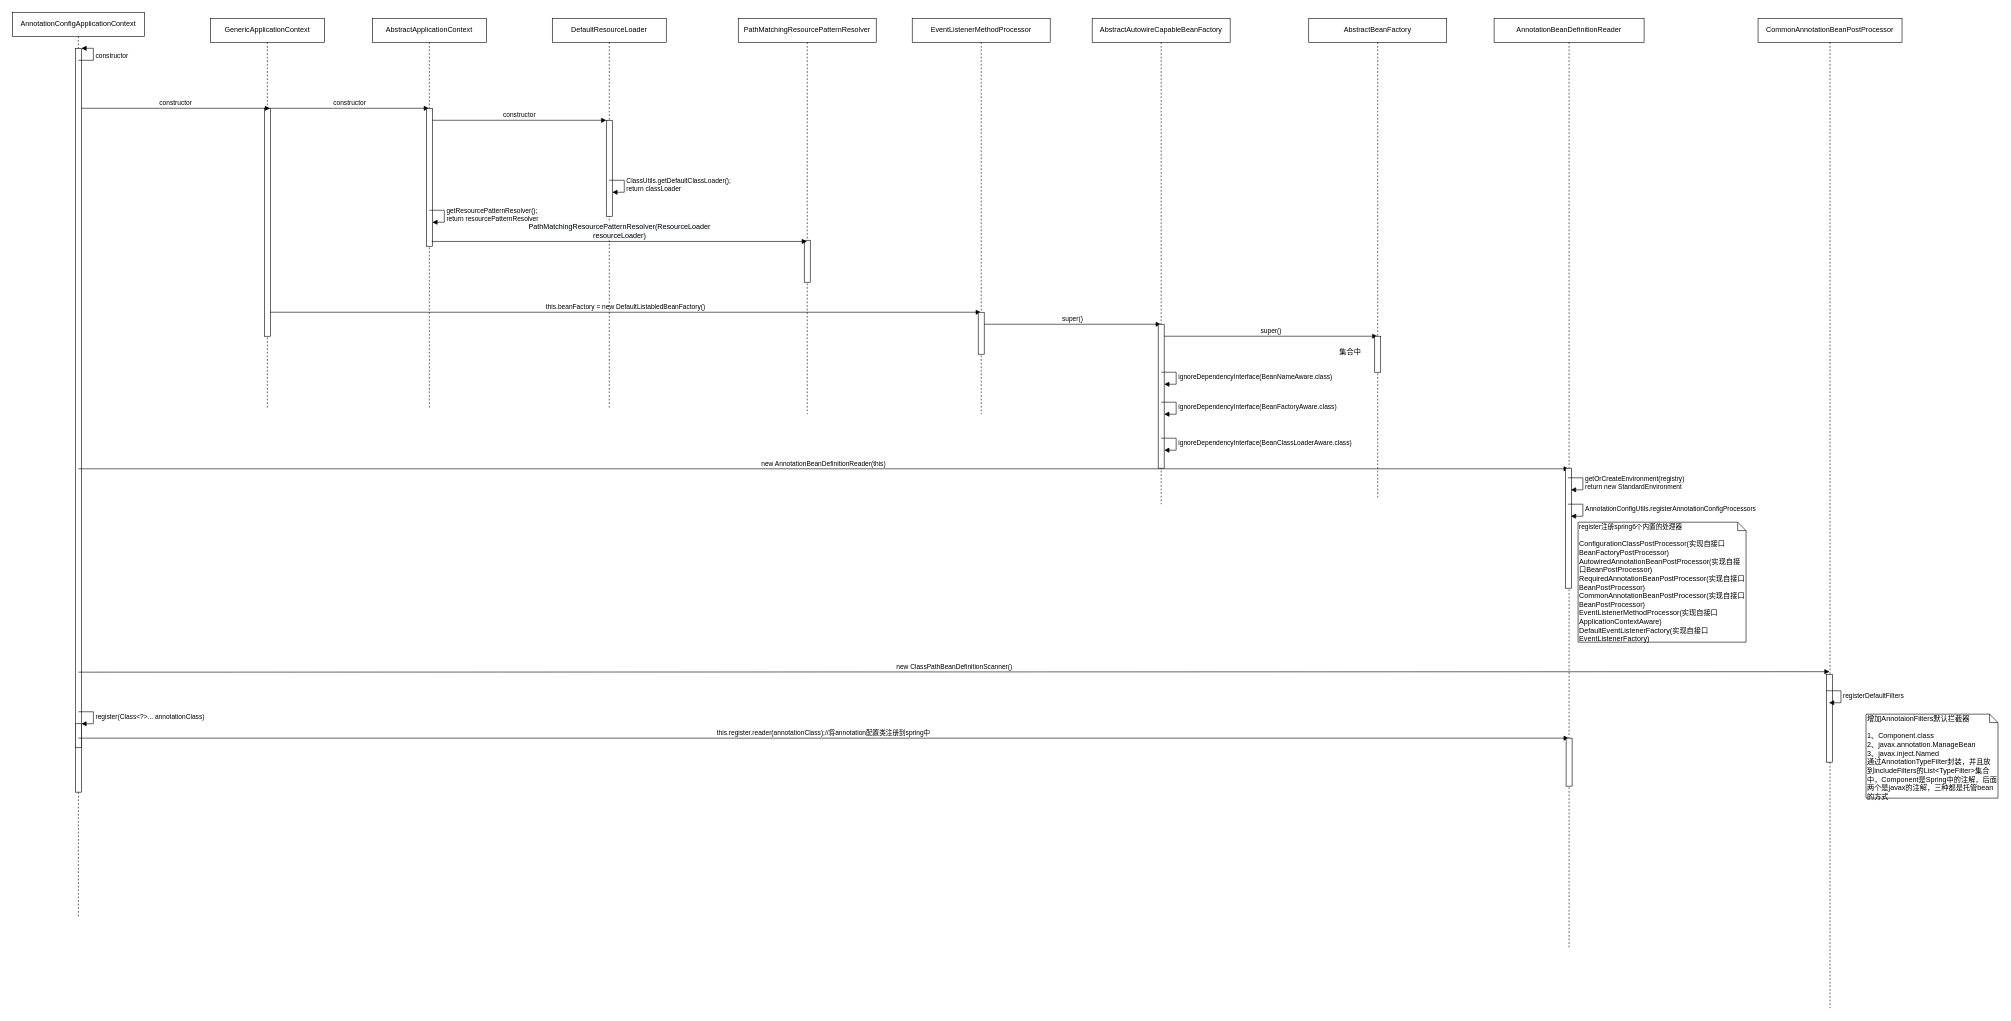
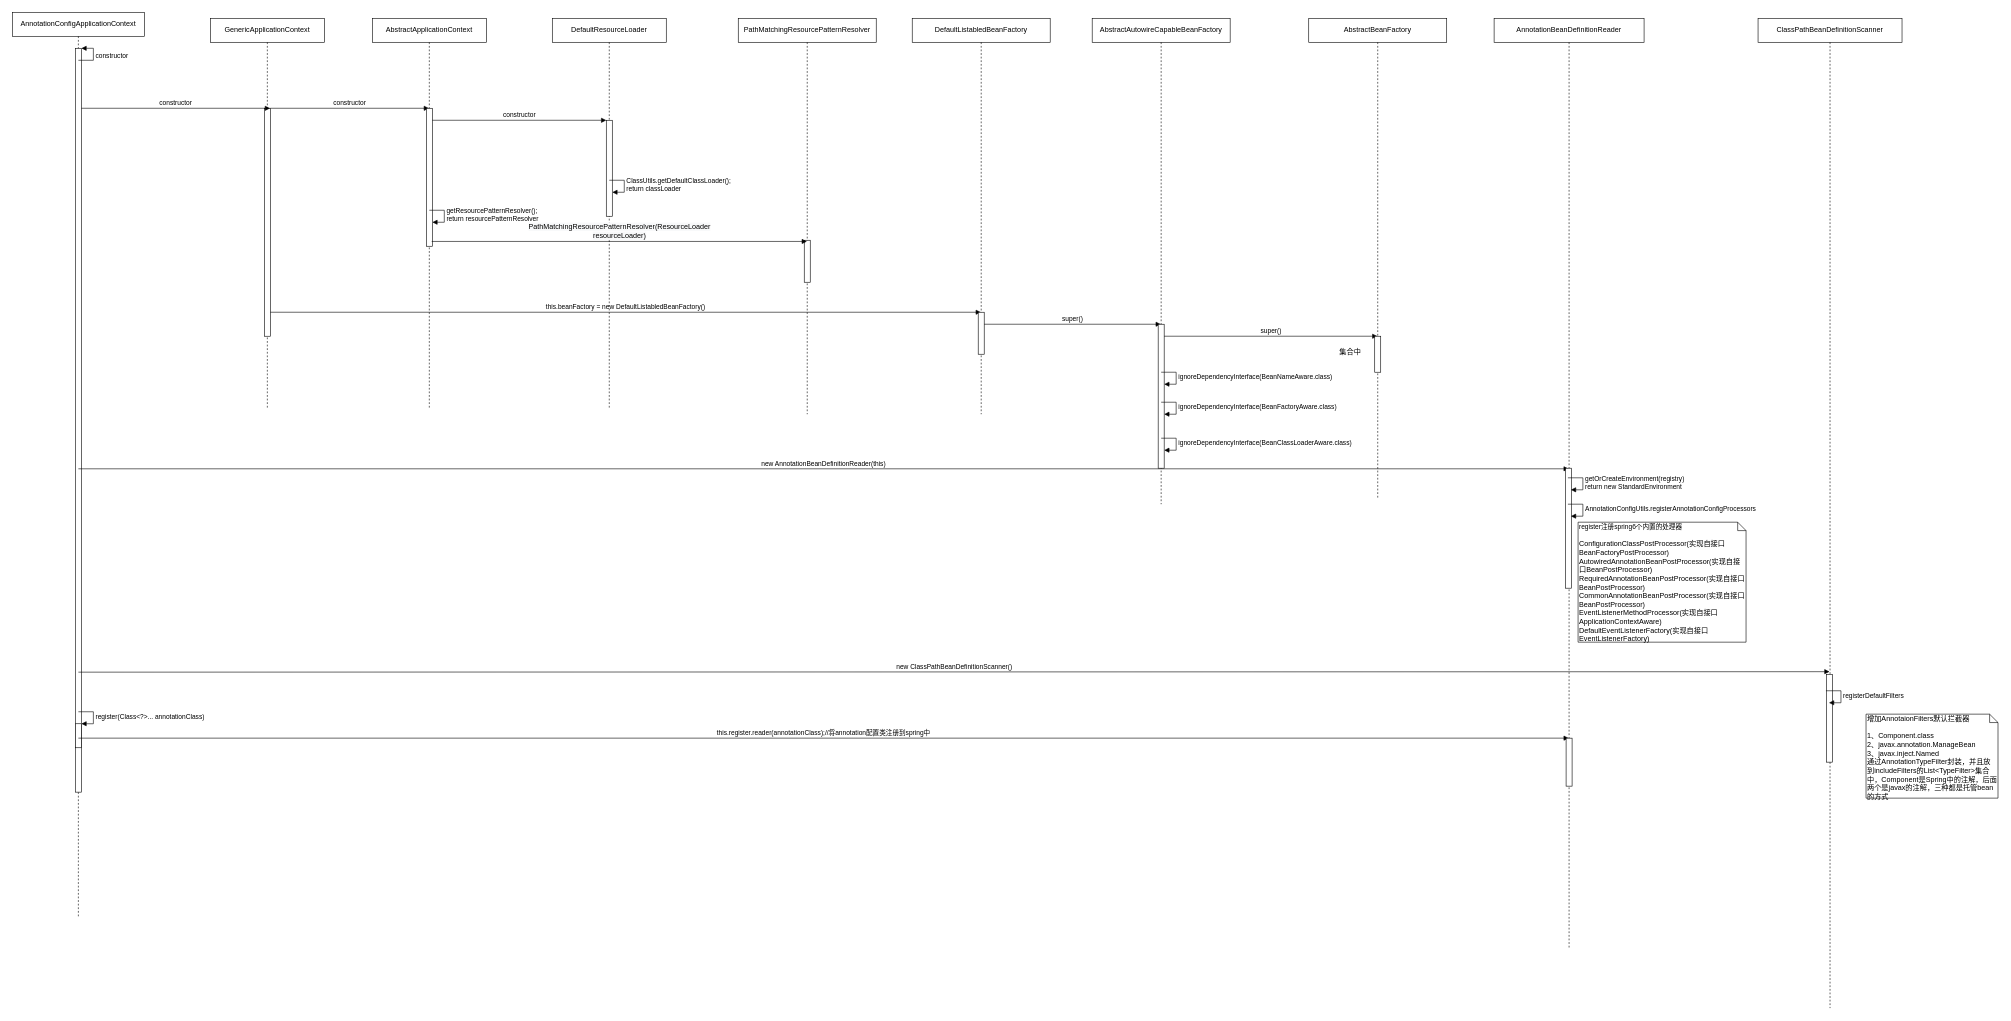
node "EventListenerMethodProcessor": label "EventListenerMethodProcessor" -> "DefaultListabledBeanFactory"
node "CommonAnnotationBeanPostProcessor": label "CommonAnnotationBeanPostProcessor" -> "ClassPathBeanDefinitionScanner"
